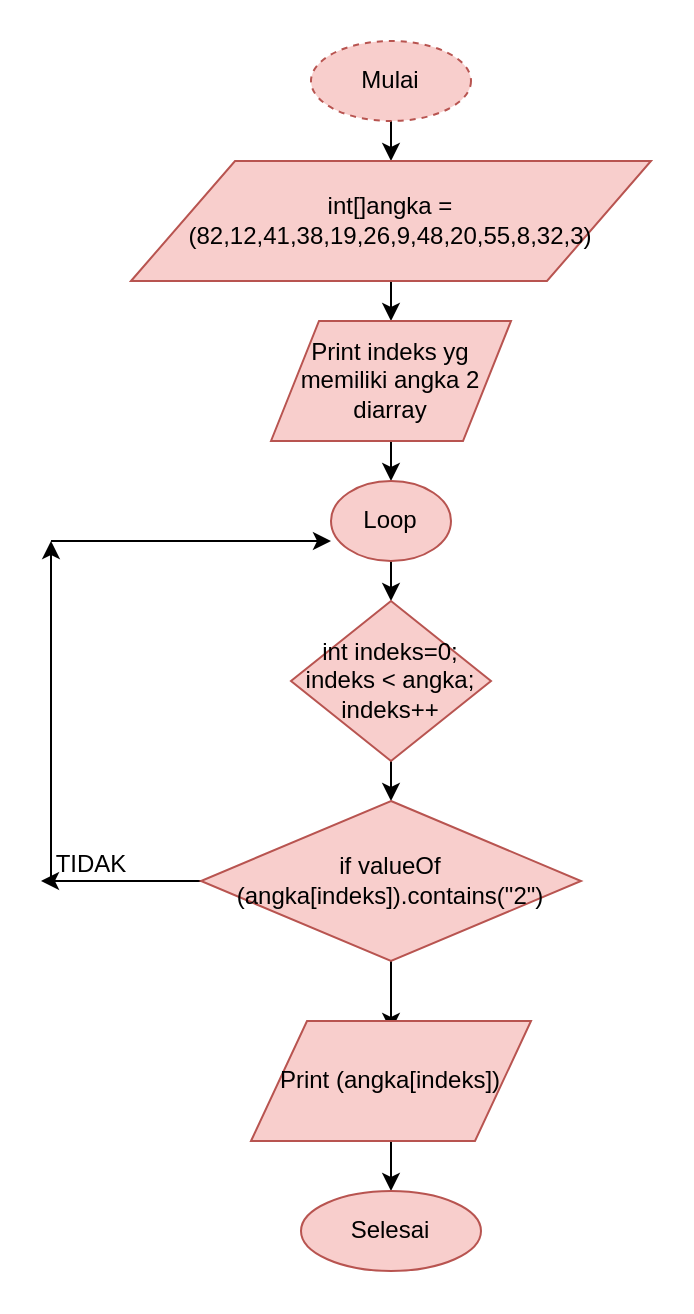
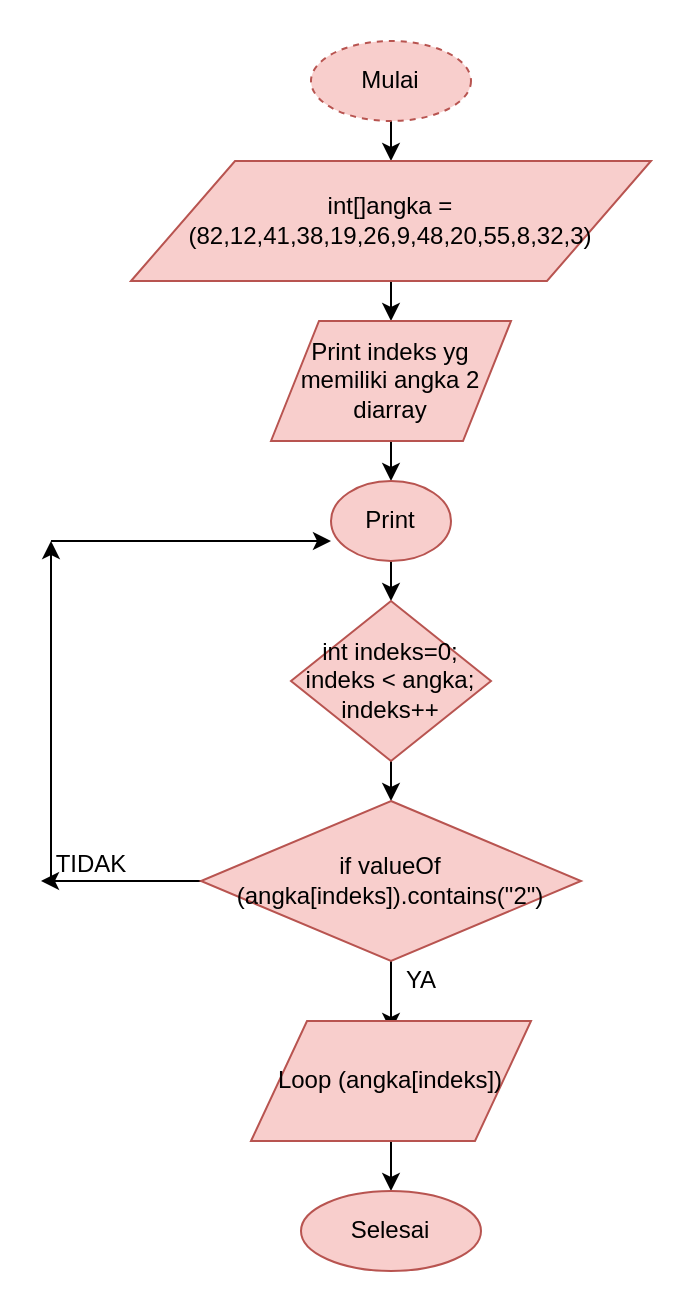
node "Loop": label "Loop" -> "Print"
node "YA": added
node "Print (angka[indeks])": label "Print (angka[indeks])" -> "Loop (angka[indeks])"
